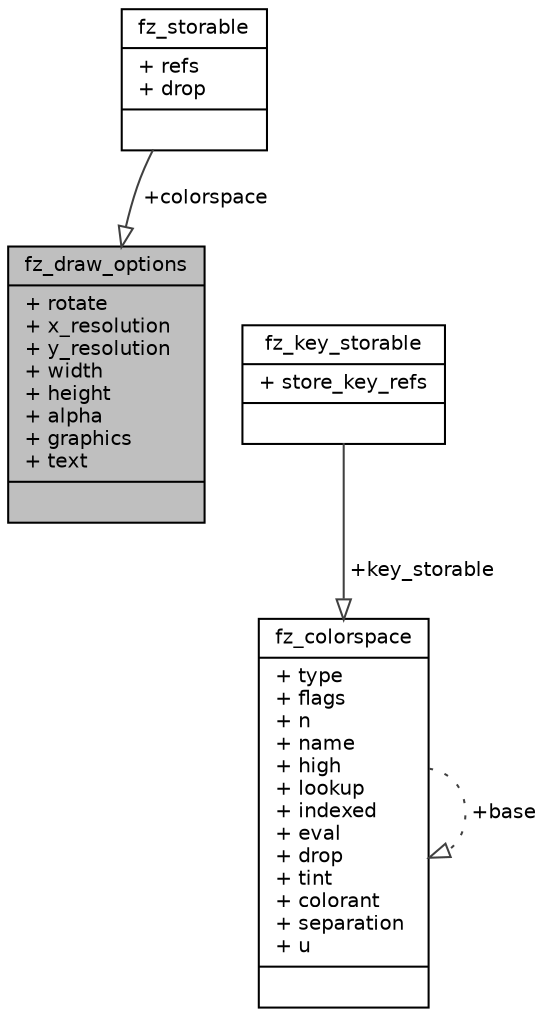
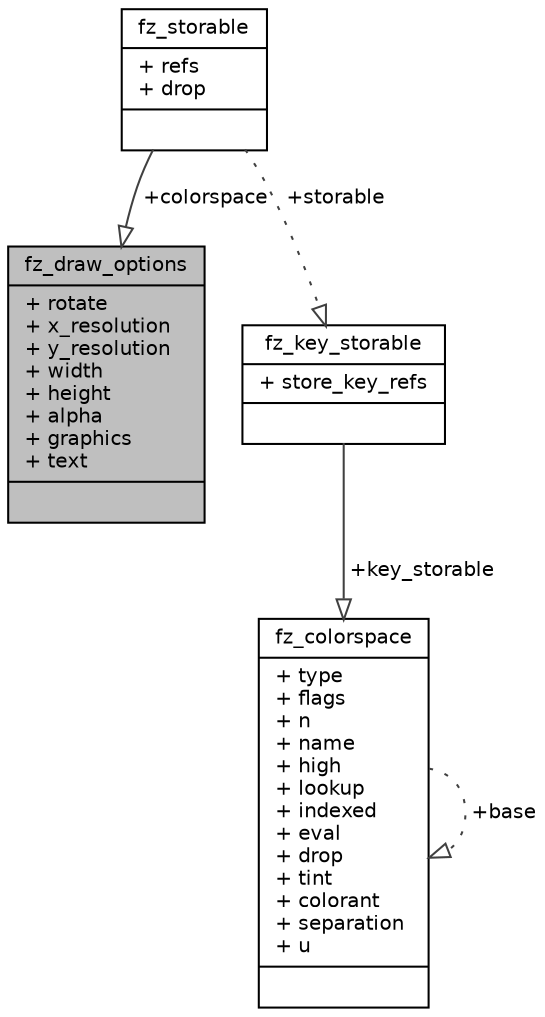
edge "fz_storable" -> "fz_key_storable": added, label "+storable"
